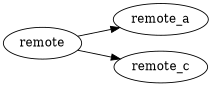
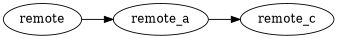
edge "remote" -> "remote_c": now "remote_a" -> "remote_c"
